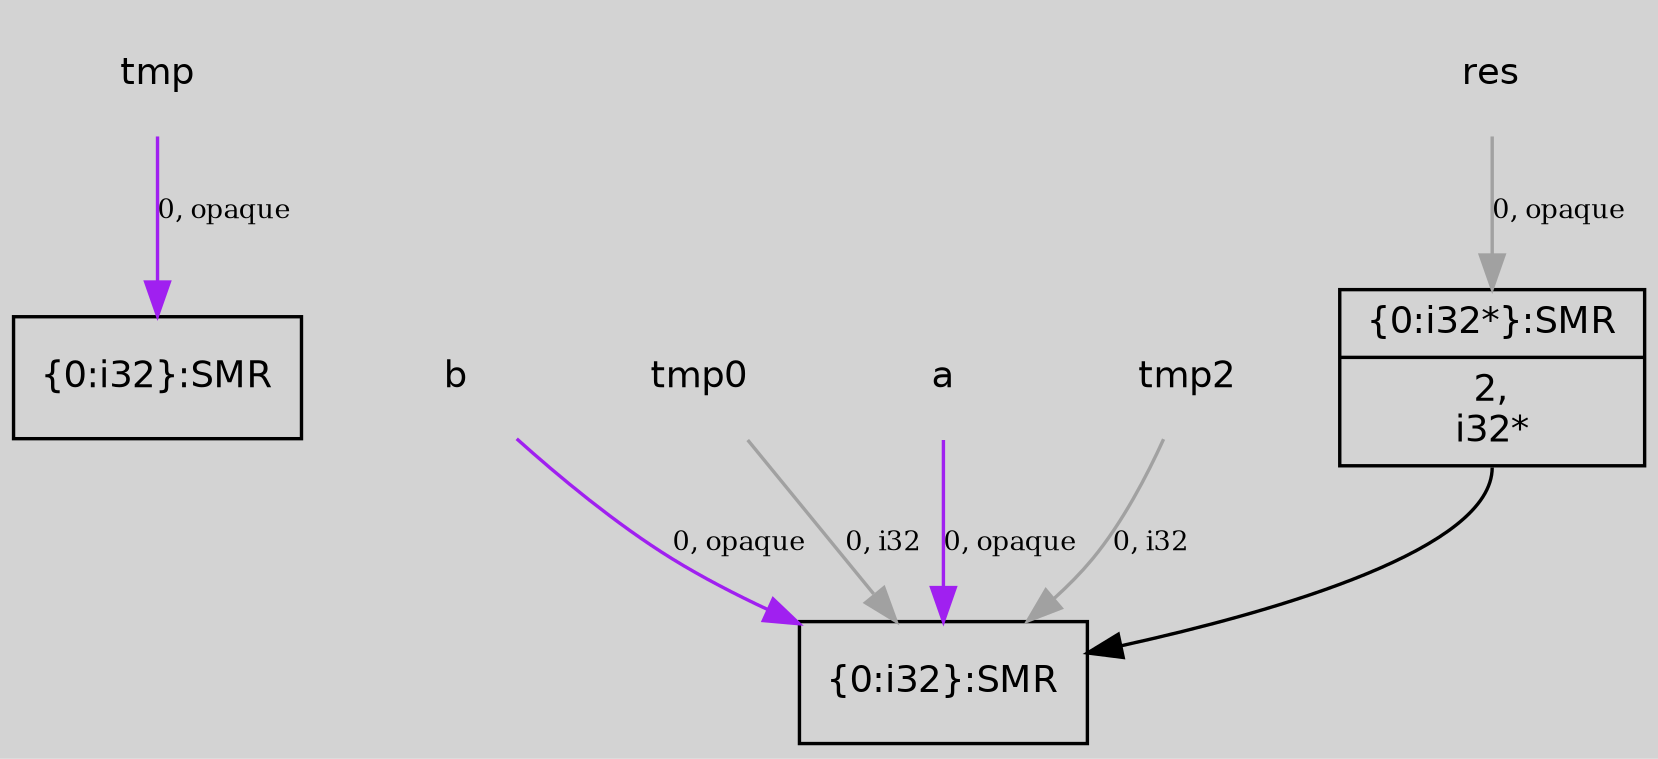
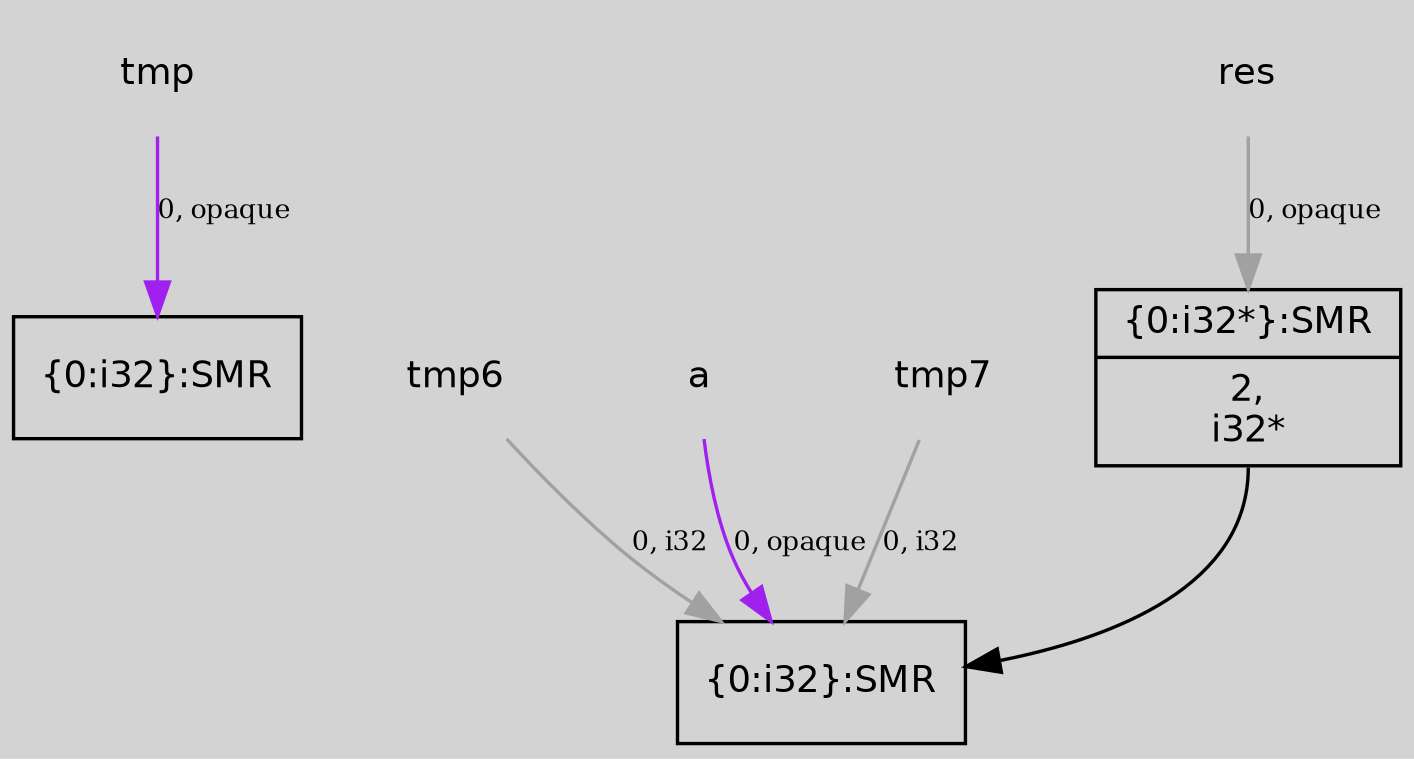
node "b": removed
node "tmp0": label "tmp0" -> "tmp6"
node "tmp2": label "tmp2" -> "tmp7"
